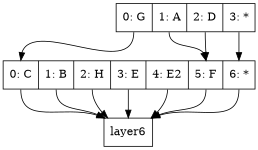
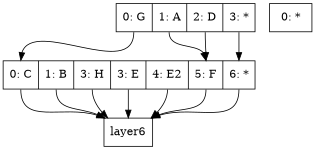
node "0: *": added
node "0: C": text "2: H" -> "3: H"
